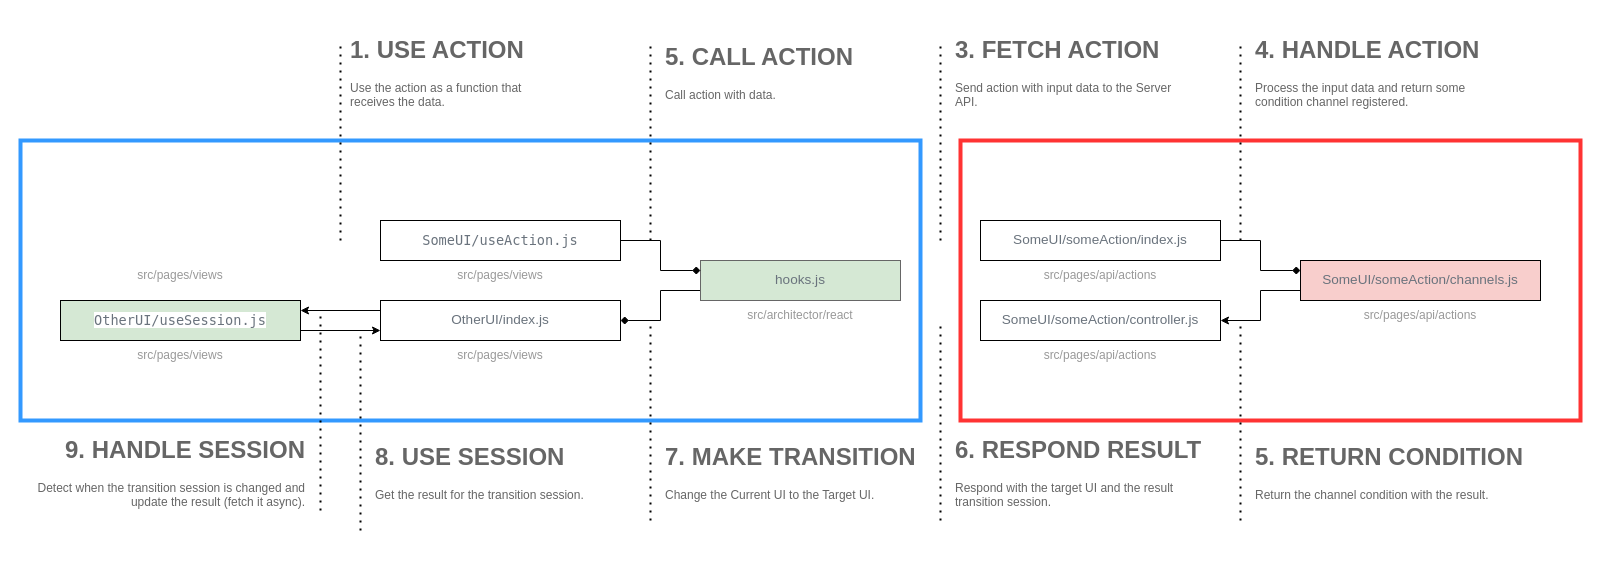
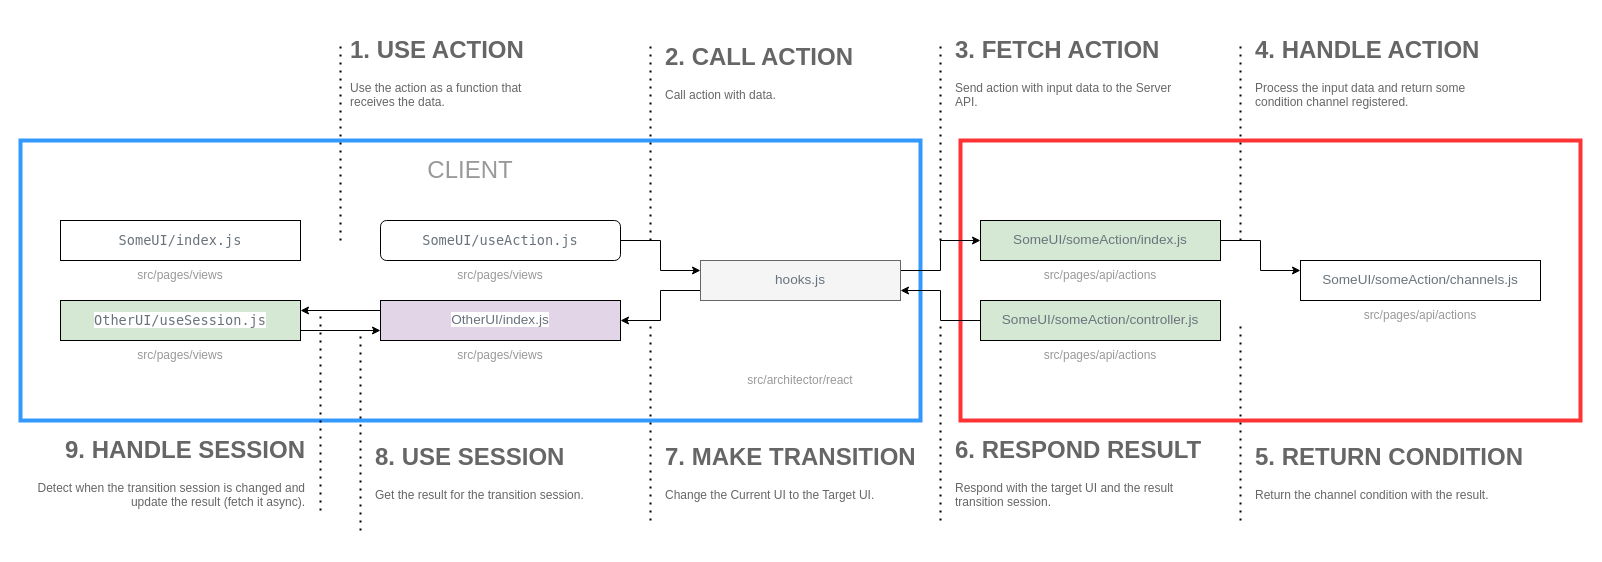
node "5. CALL ACTIONCall action with data.": label "5. CALL ACTIONCall action with data." -> "2. CALL ACTIONCall action with data."
node "CLIENT": added
node "SomeUI/index.js": added
node "SomeUI/useAction.js": shape rectangle -> rounded rectangle
node "SomeUI/someAction/index.js": fillcolor #ffffff -> #d5e8d4
edge "hooks.js" -> "SomeUI/someAction/index.js": added
edge "SomeUI/useAction.js" -> "hooks.js": arrowhead diamond -> classic
edge "SomeUI/someAction/index.js" -> "SomeUI/someAction/channels.js": arrowhead diamond -> classic
node "hooks.js": fillcolor #d5e8d4 -> #f5f5f5
node "SomeUI/someAction/channels.js": fillcolor #f8cecc -> #ffffff
edge "SomeUI/someAction/channels.js" -> "SomeUI/someAction/controller.js": removed
edge "SomeUI/someAction/controller.js" -> "hooks.js": added
node "src/architector/react": moved (801, 316) -> (801, 381)
node "OtherUI/index.js": fillcolor #ffffff -> #e1d5e7
edge "hooks.js" -> "OtherUI/index.js": arrowhead diamond -> classic
node "SomeUI/someAction/controller.js": fillcolor #ffffff -> #d5e8d4
